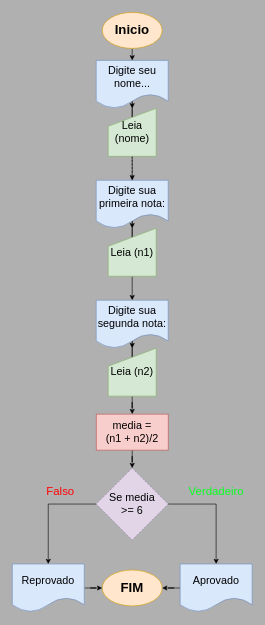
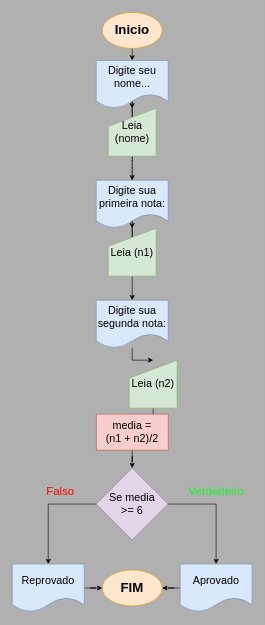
node "Leia (n2)": moved (132, 372) -> (153, 384)
node "Se media >= 6": style dashed -> solid
